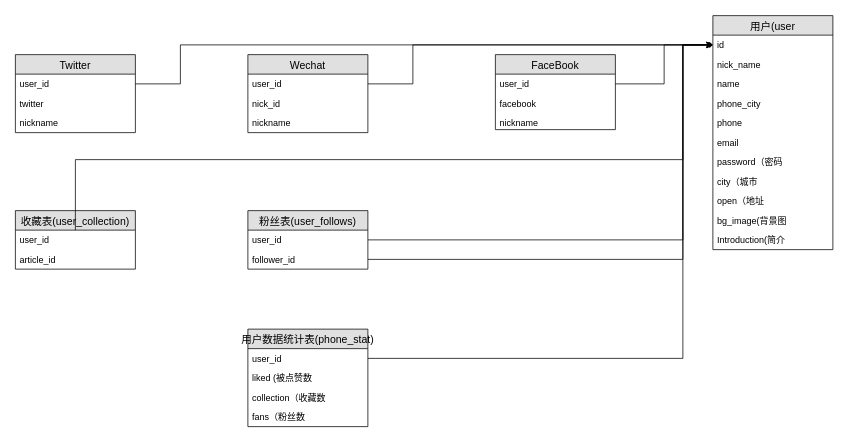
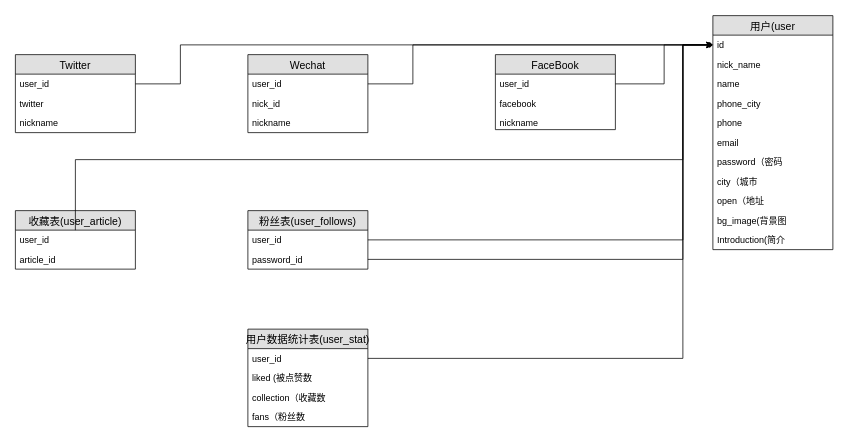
node "收藏表(user_collection)": label "收藏表(user_collection)" -> "收藏表(user_article)"
node "follower_id": label "follower_id" -> "password_id"
node "用户数据统计表(phone_stat)": label "用户数据统计表(phone_stat)" -> "用户数据统计表(user_stat)"
